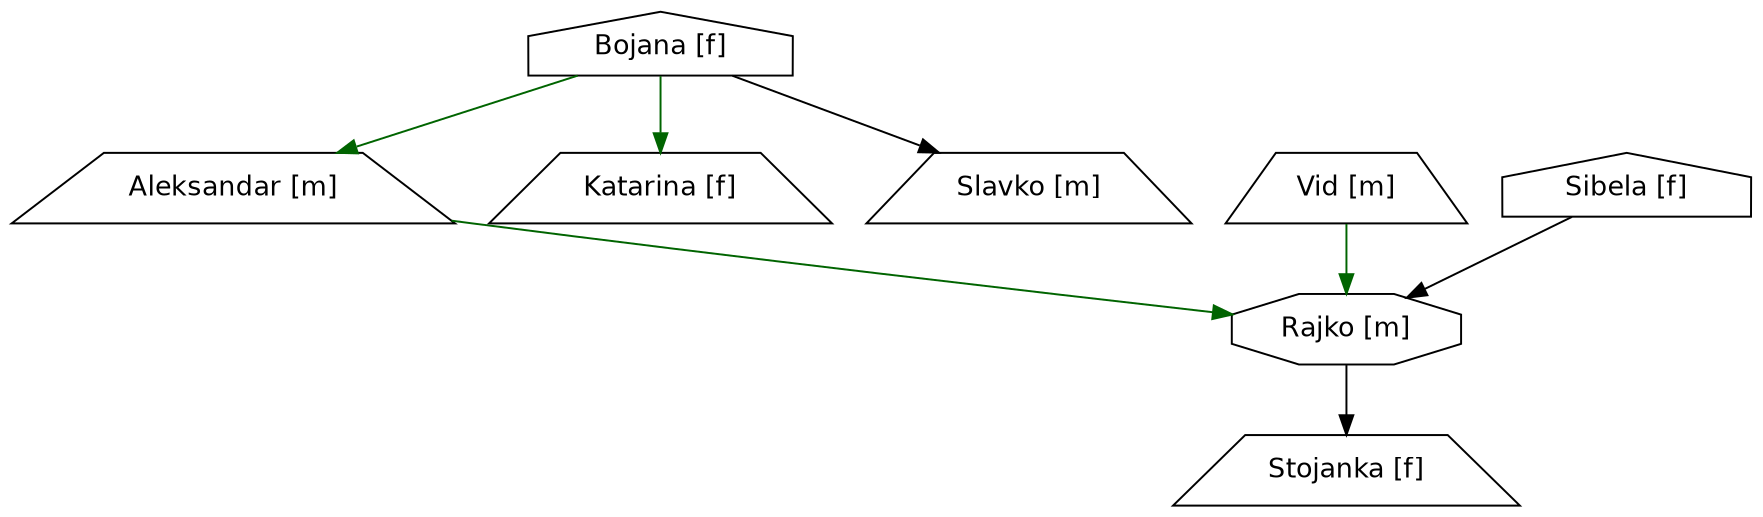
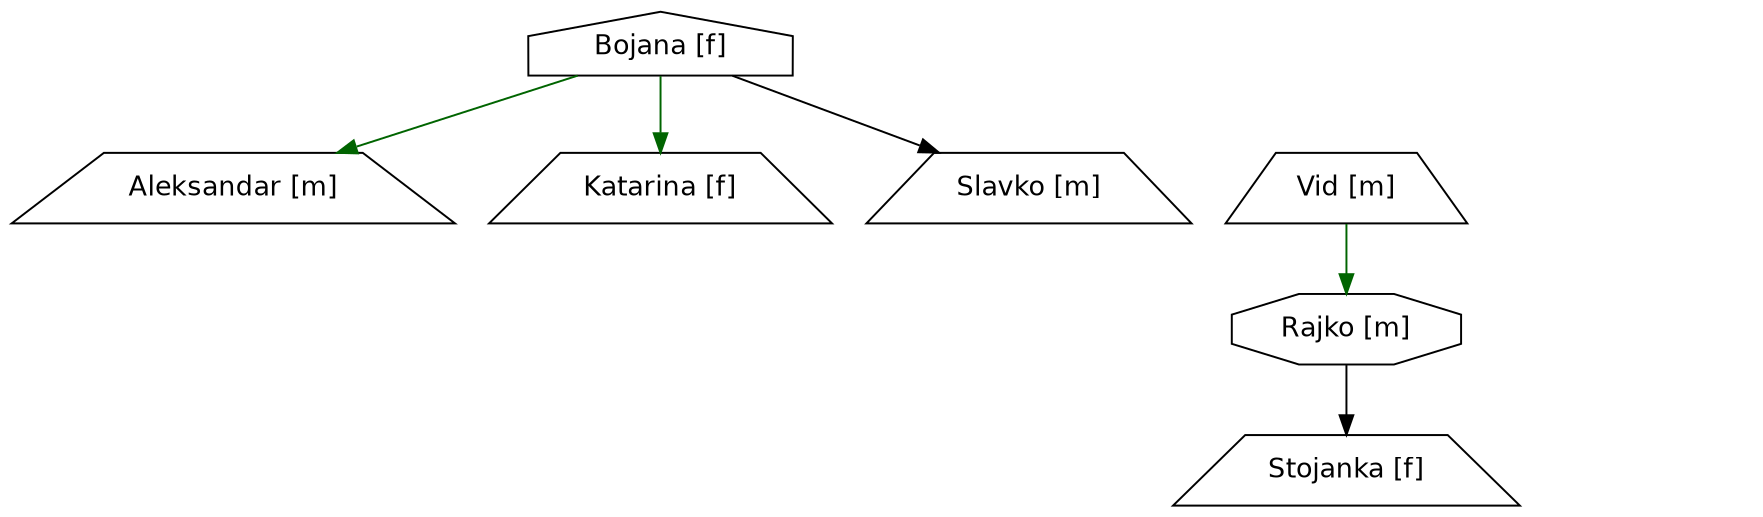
node "Sibela [f]": removed
edge "Aleksandar [m]" -> "Rajko [m]": removed
